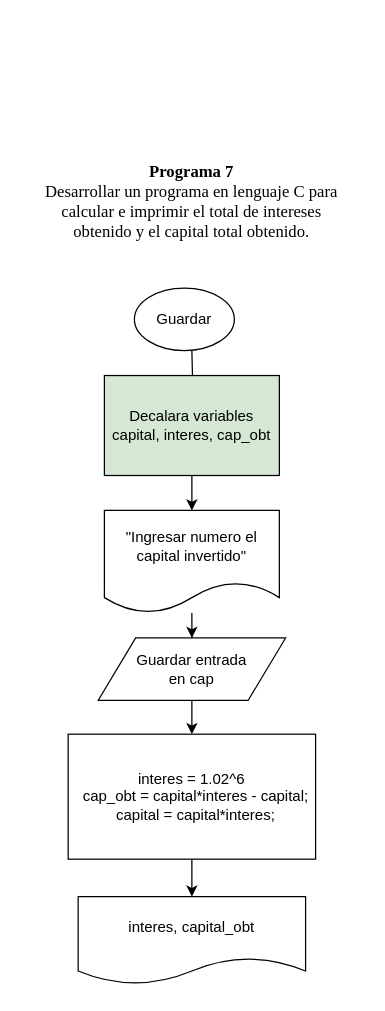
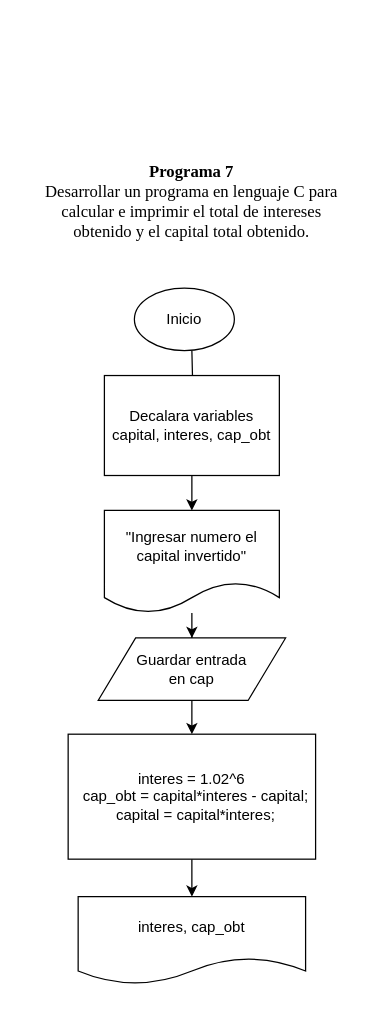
node "Guardar": label "Guardar" -> "Inicio"
node "Decalara variables capital, interes, cap_obt": fillcolor #d5e8d4 -> #ffffff
node "interes, capital_obt": label "interes, capital_obt" -> "interes, cap_obt"
